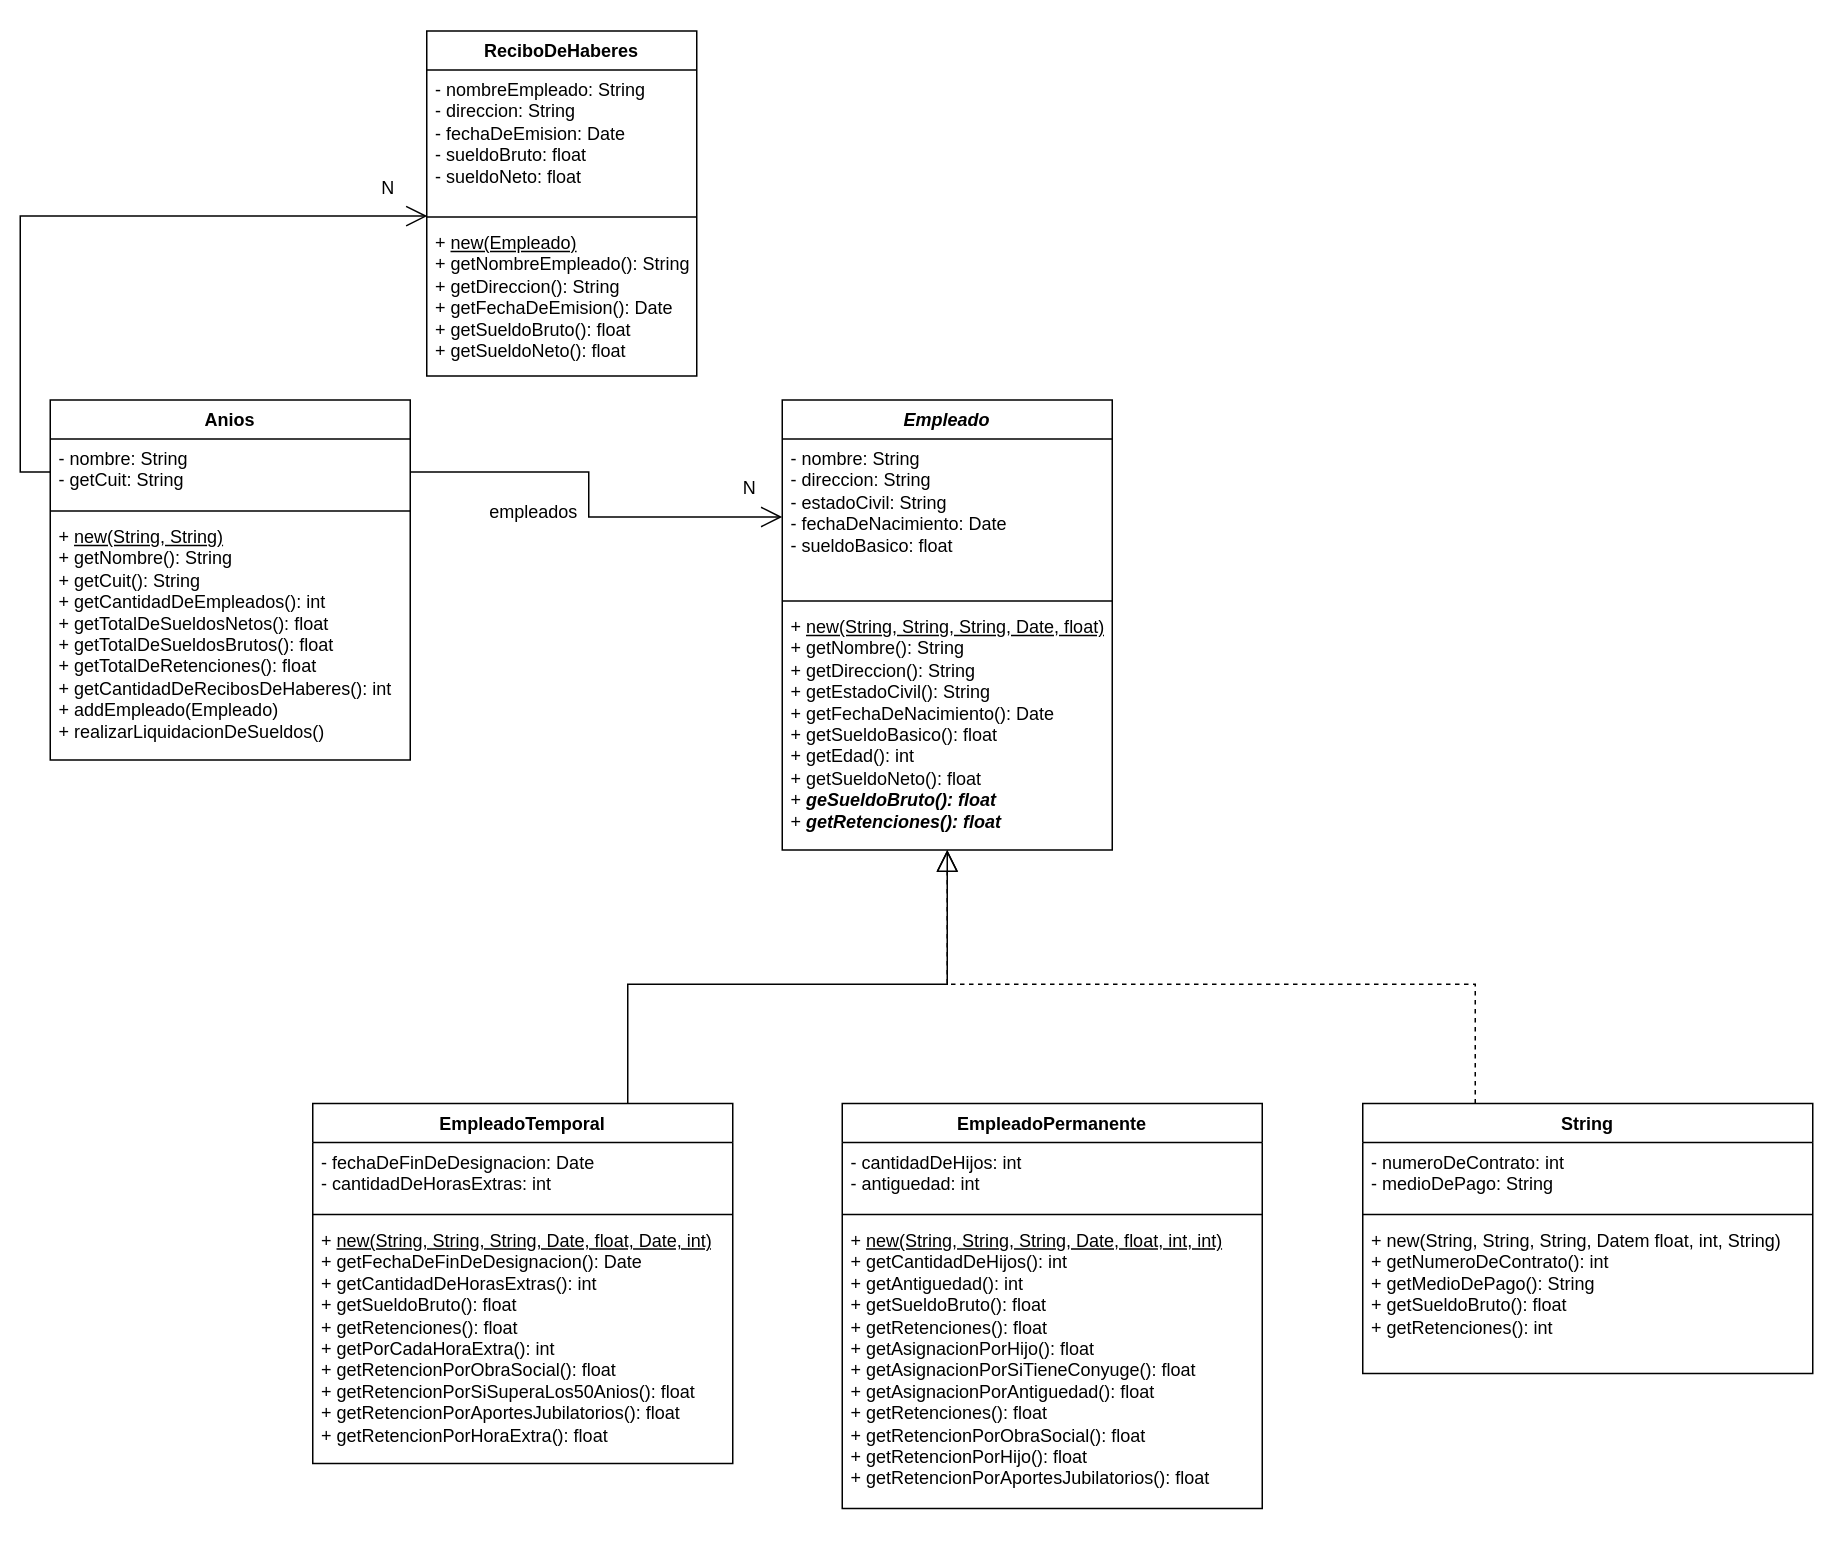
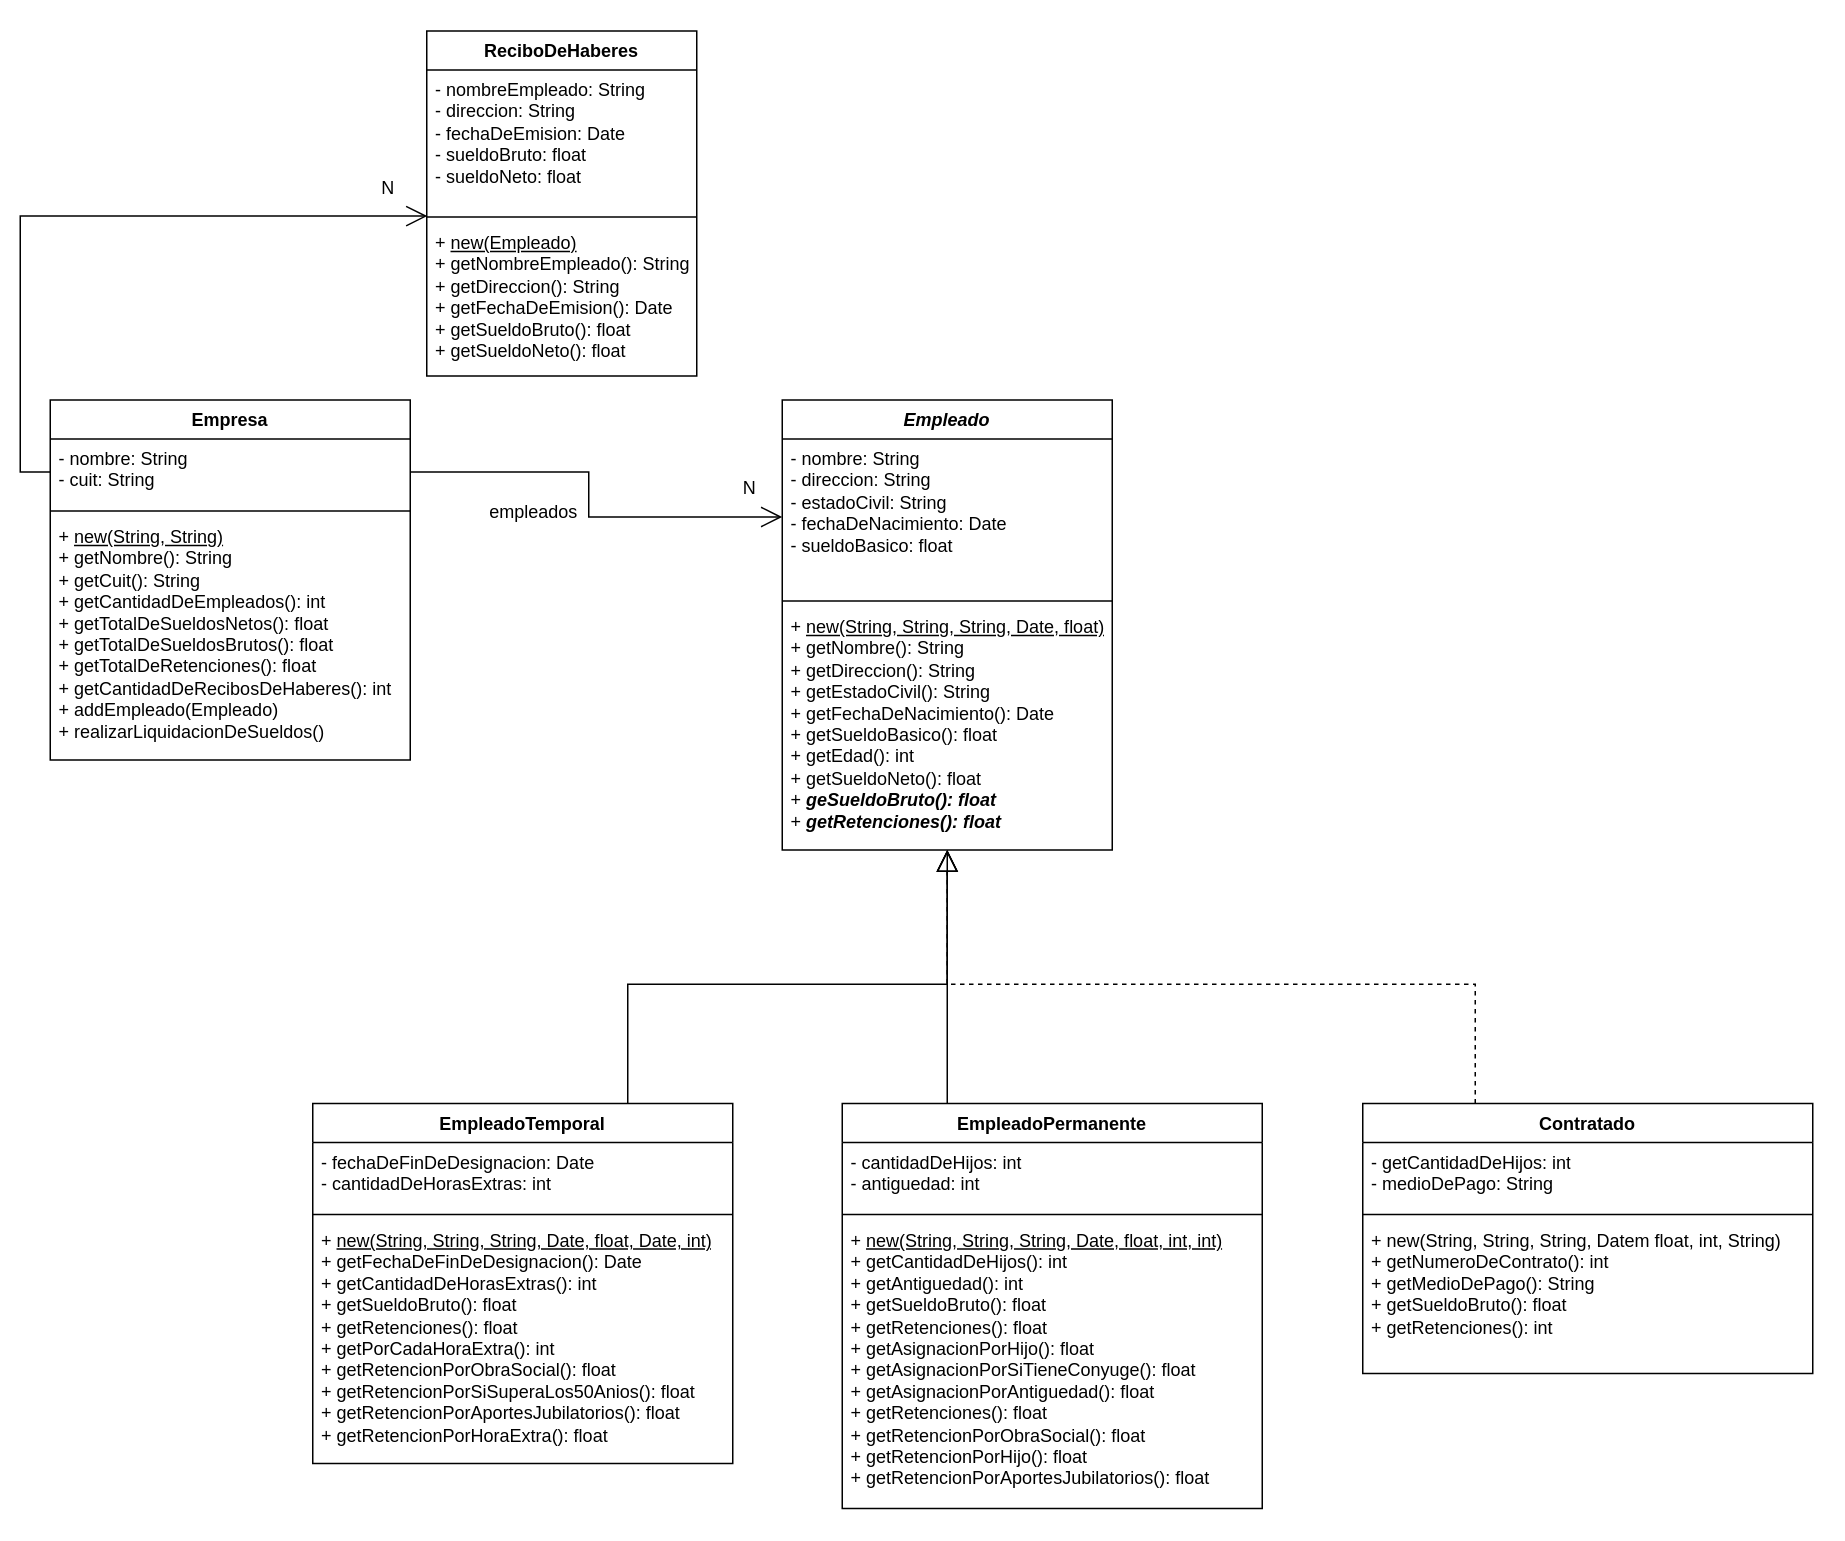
node "Anios": label "Anios" -> "Empresa"
node "- nombre: String - getCuit: String": label "- nombre: String - getCuit: String" -> "- nombre: String - cuit: String"
edge "EmpleadoPermanente" -> "Empleado": added
node "String": label "String" -> "Contratado"
node "- numeroDeContrato: int - medioDePago: String": label "- numeroDeContrato: int - medioDePago: String" -> "- getCantidadDeHijos: int - medioDePago: String"
